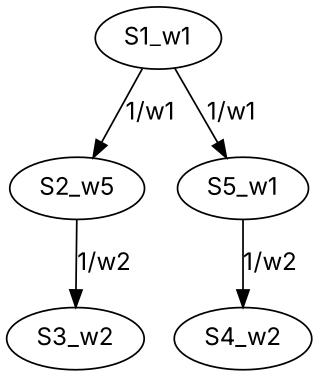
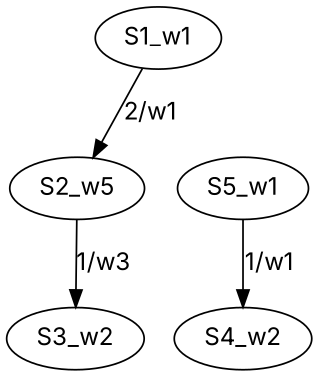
edge "S1_w1" -> "S5_w1": removed, label "1/w1"
edge "S1_w1" -> "S2_w5": label "1/w1" -> "2/w1"
edge "S2_w5" -> "S3_w2": label "1/w2" -> "1/w3"
edge "S5_w1" -> "S4_w2": label "1/w2" -> "1/w1"
